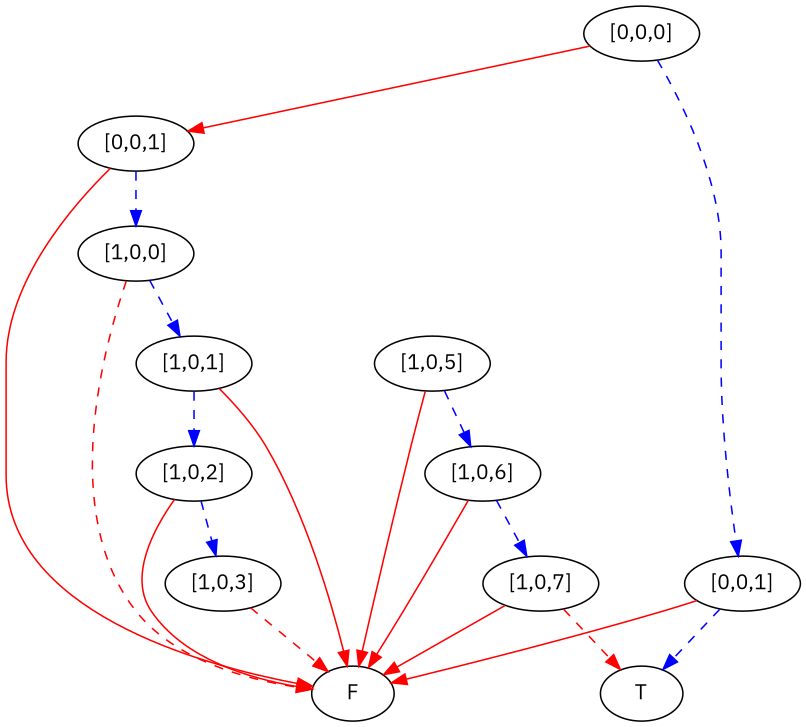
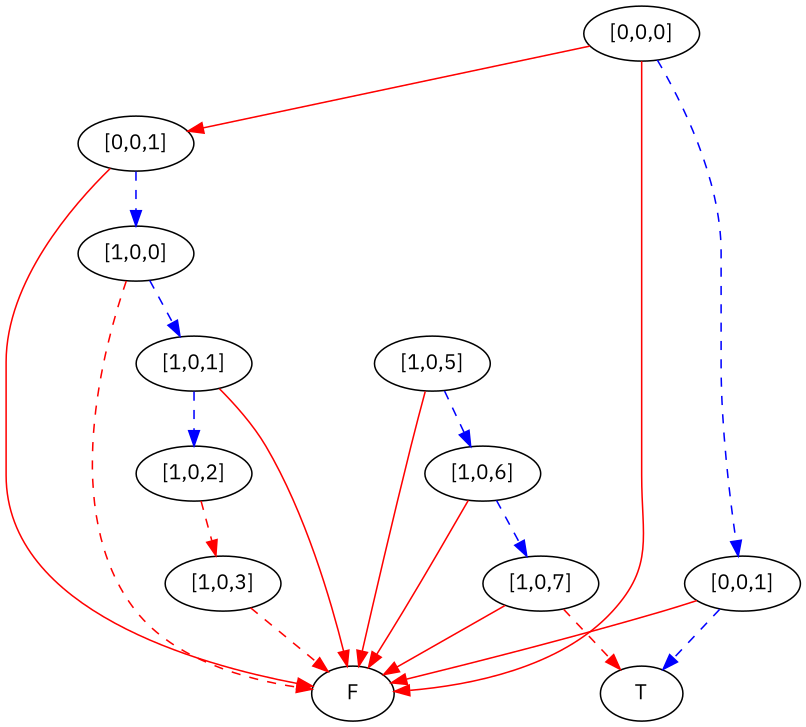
edge "[1,0,2]" -> "[1,0,3]": color blue -> red
edge "[1,0,2]" -> "F": now "[0,0,0]" -> "F"
